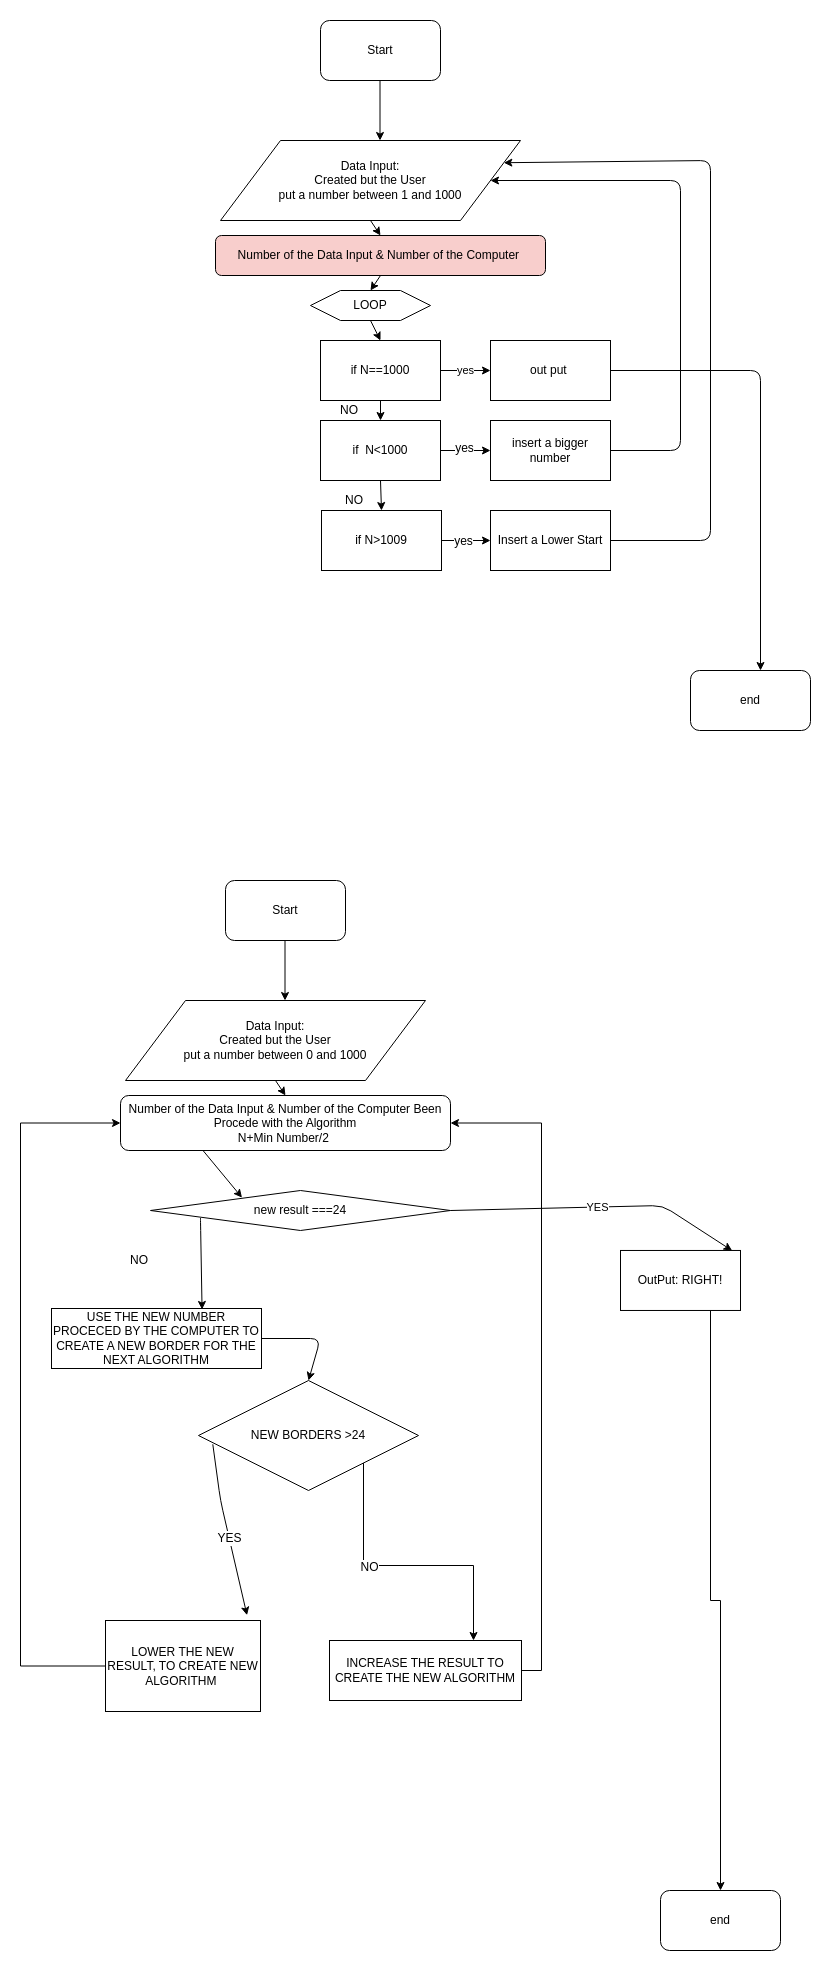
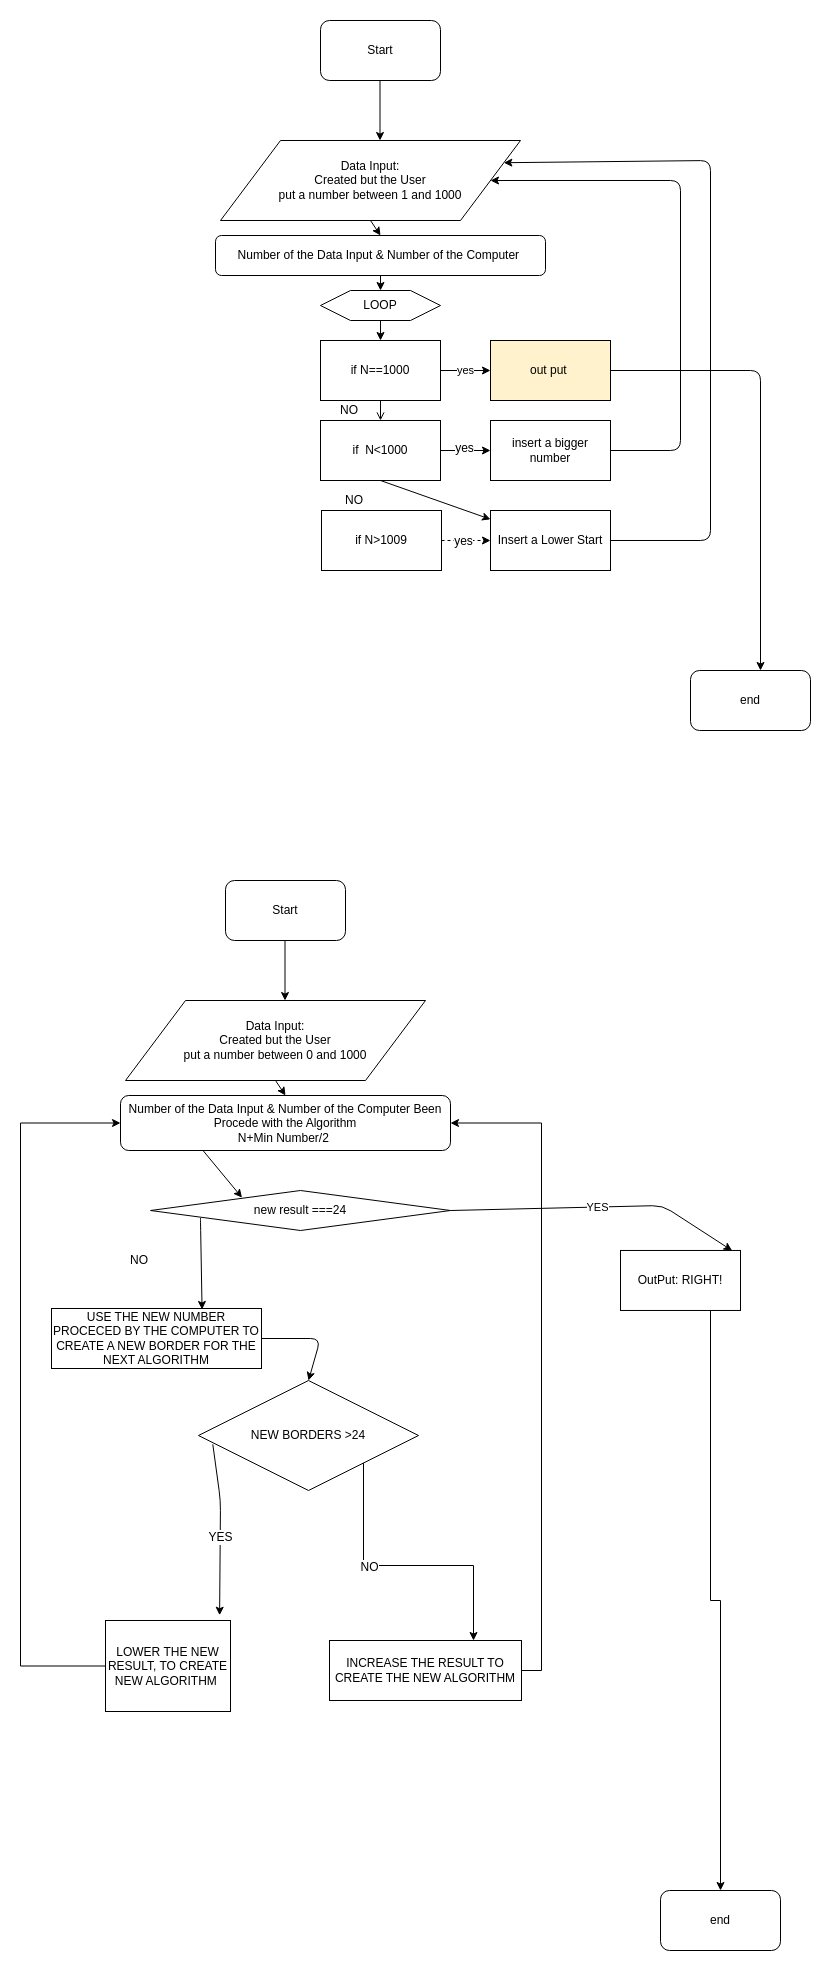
node "Number of the Data Input & Number of the Computer": fillcolor #f8cecc -> #ffffff
node "LOOP": moved (371, 306) -> (381, 306)
node "out put": fillcolor #ffffff -> #fff2cc
edge "if N==1000" -> "if N<1000": arrowhead classic -> open
edge "if N<1000" -> "if N>1009": now "if N<1000" -> "Insert a Lower Start"
edge "if N>1009" -> "Insert a Lower Start": style solid -> dashed
node "LOWER THE NEW RESULT, TO CREATE NEW ALGORITHM": size 155x91 -> 125x91
